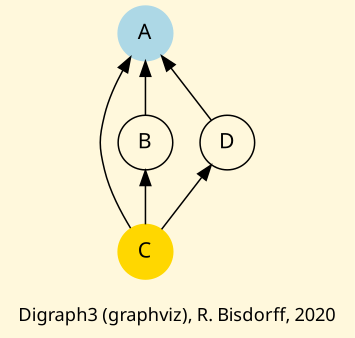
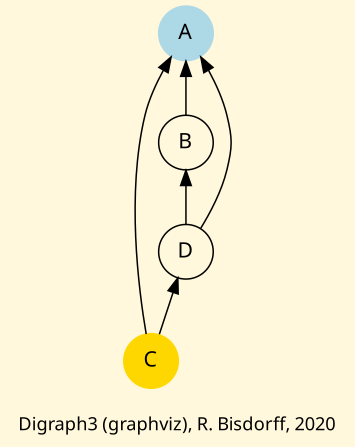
edge "C" -> "B": now "D" -> "B"
